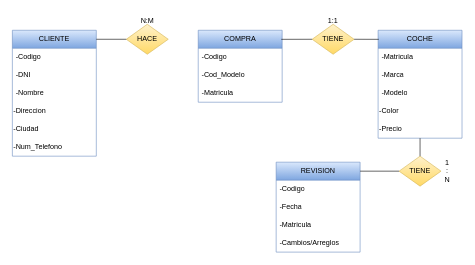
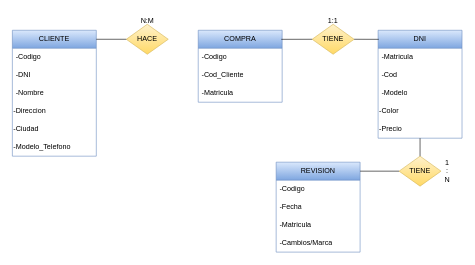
node "COCHE": label "COCHE" -> "DNI"
node "-Cod_Modelo": label "-Cod_Modelo" -> "-Cod_Cliente"
node "-Marca": label "-Marca" -> "-Cod"
node "-Num_Telefono": label "-Num_Telefono" -> "-Modelo_Telefono"
node "-Cambios/Arreglos": label "-Cambios/Arreglos" -> "-Cambios/Marca"
